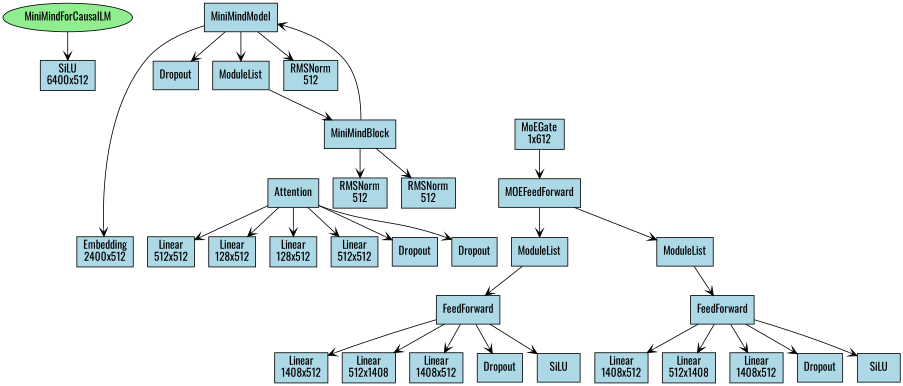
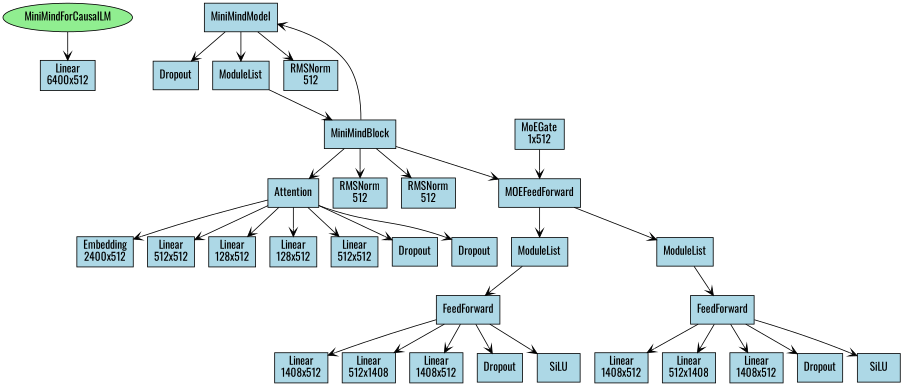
node "SiLU 6400x512": label "SiLU 6400x512" -> "Linear 6400x512"
edge "MiniMindModel" -> "Embedding 2400x512": now "Attention" -> "Embedding 2400x512"
node "MoEGate 1x612": label "MoEGate 1x612" -> "MoEGate 1x512"
edge "MiniMindBlock" -> "Attention": added
edge "MiniMindBlock" -> "MOEFeedForward": added
